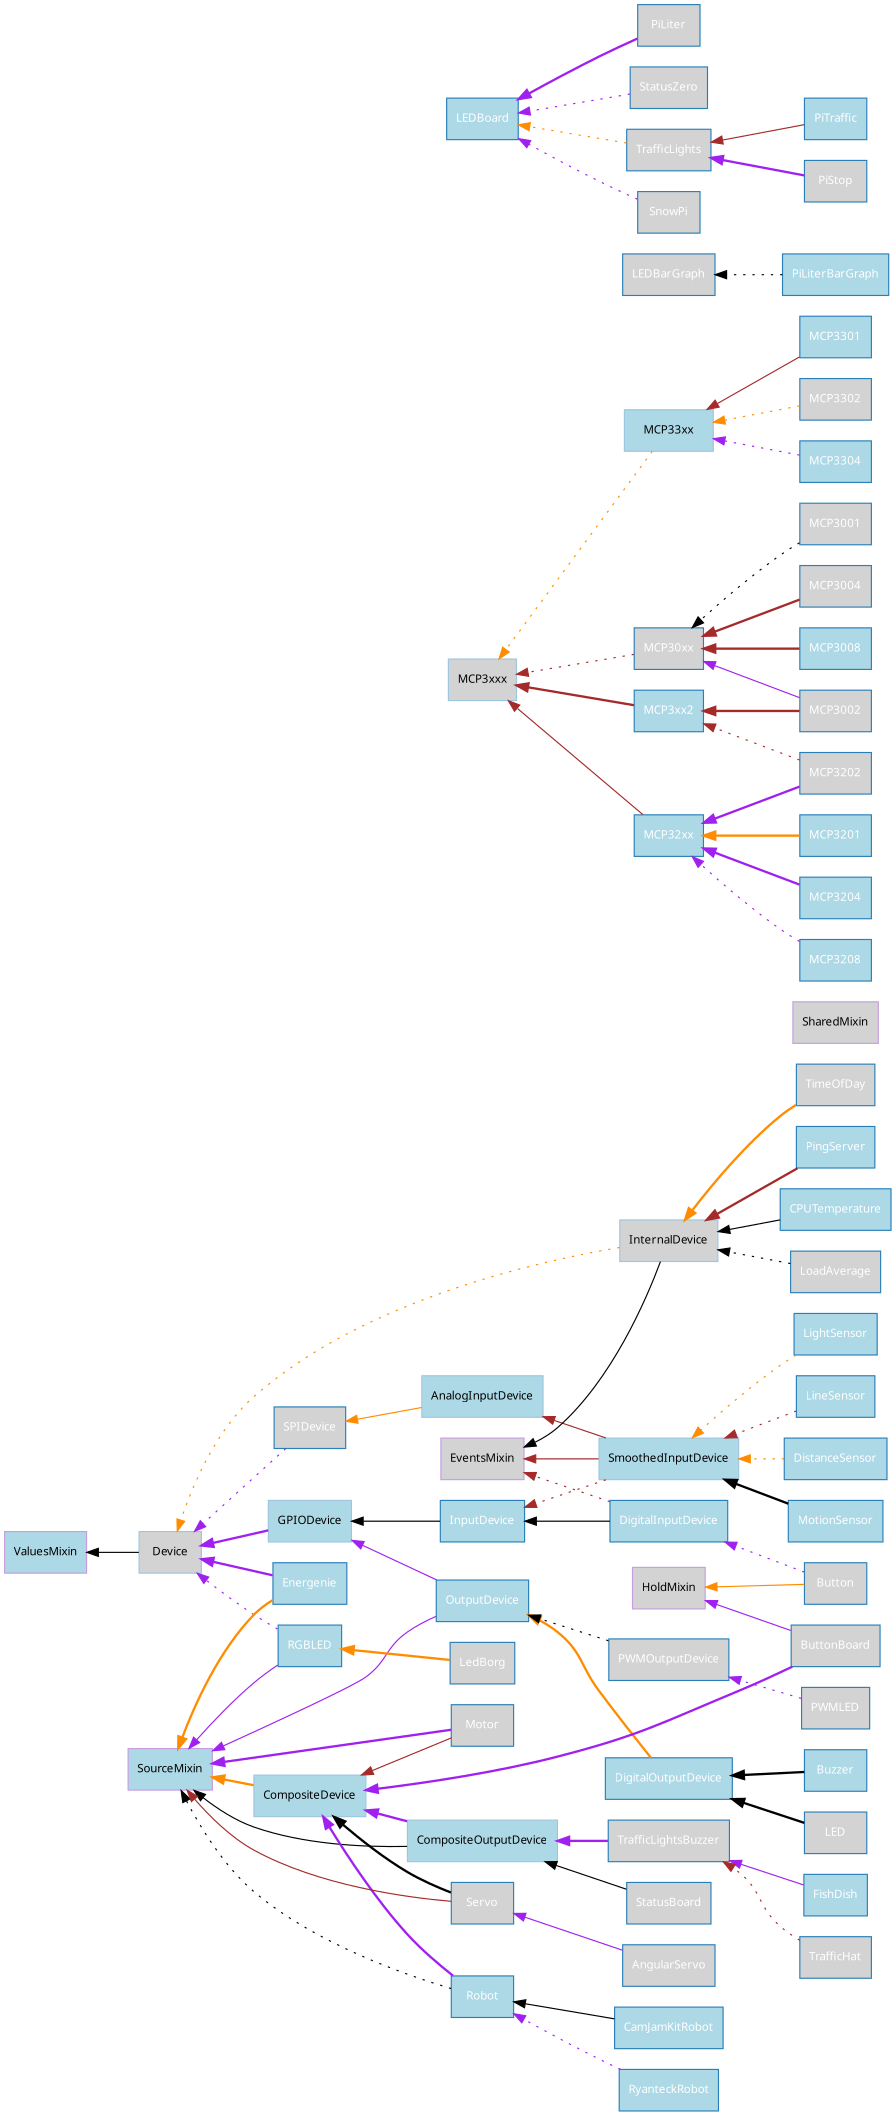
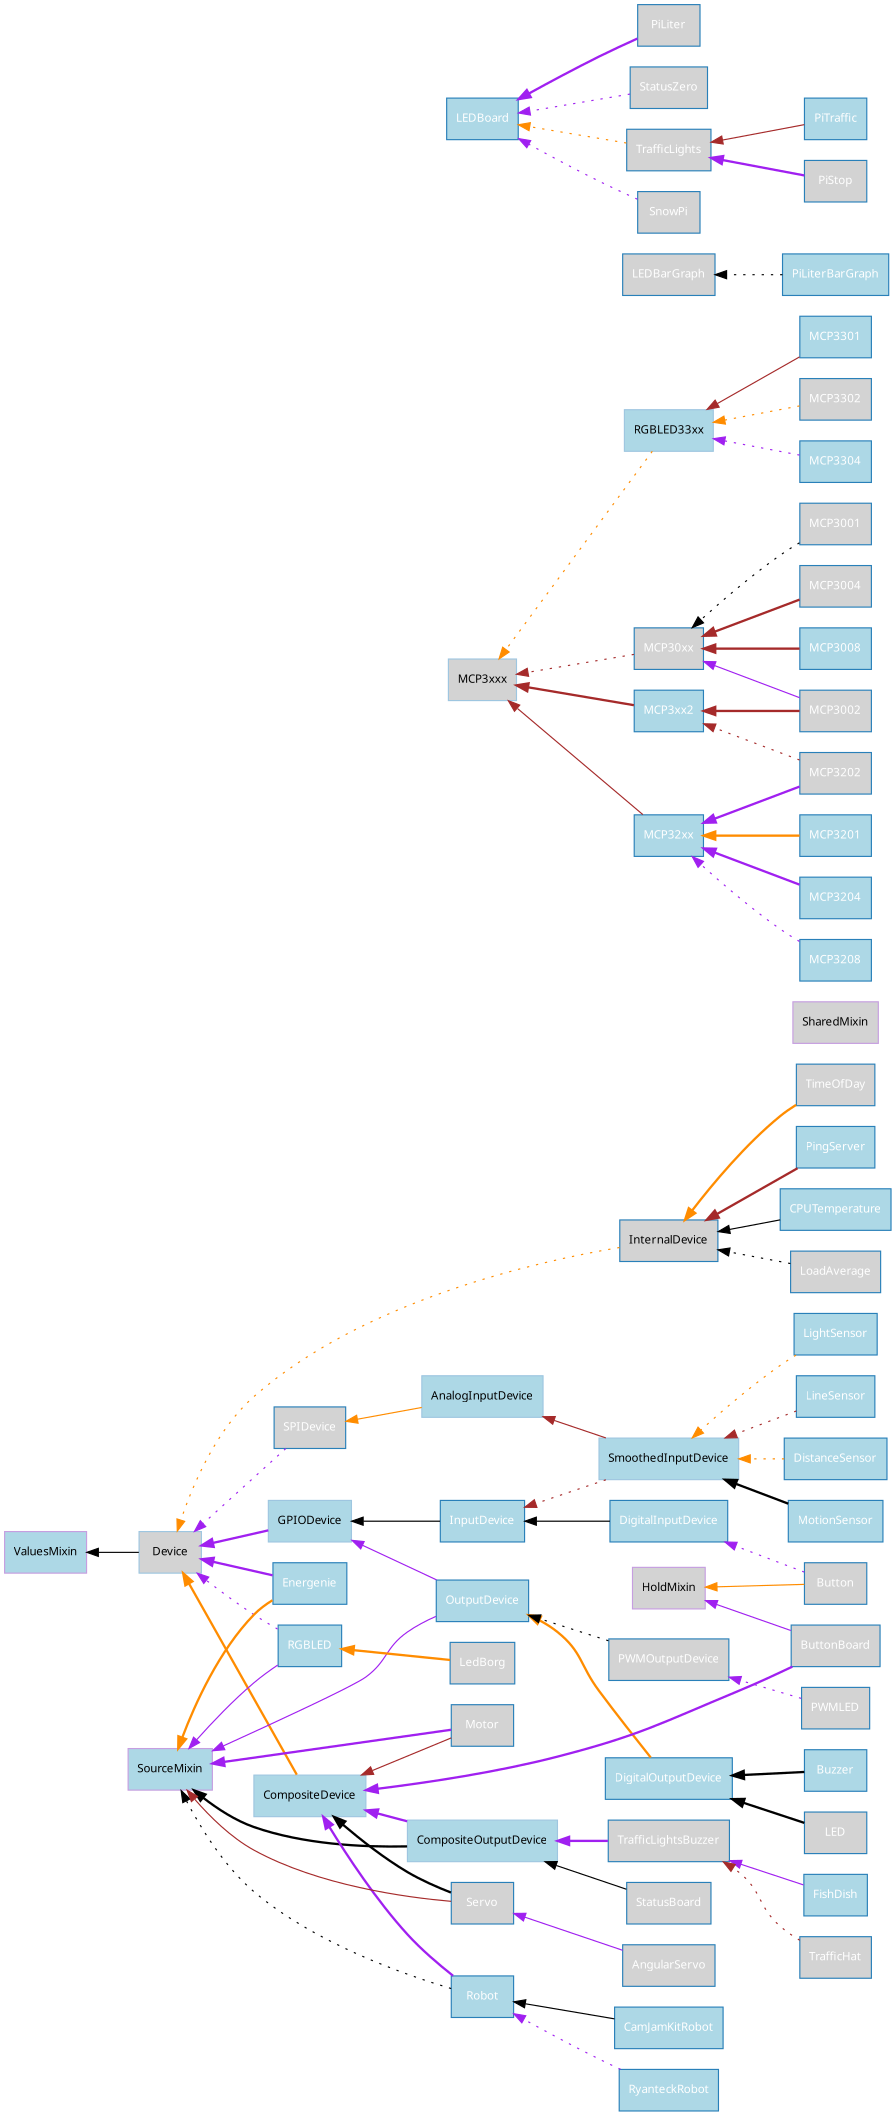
node "MCP33xx": label "MCP33xx" -> "RGBLED33xx"
node "InternalDevice": color #9ec6e0 -> #2980b9
node "EventsMixin": removed
edge "CompositeDevice" -> "SourceMixin": now "CompositeDevice" -> "Device"
edge "CompositeOutputDevice" -> "SourceMixin": style solid -> bold
